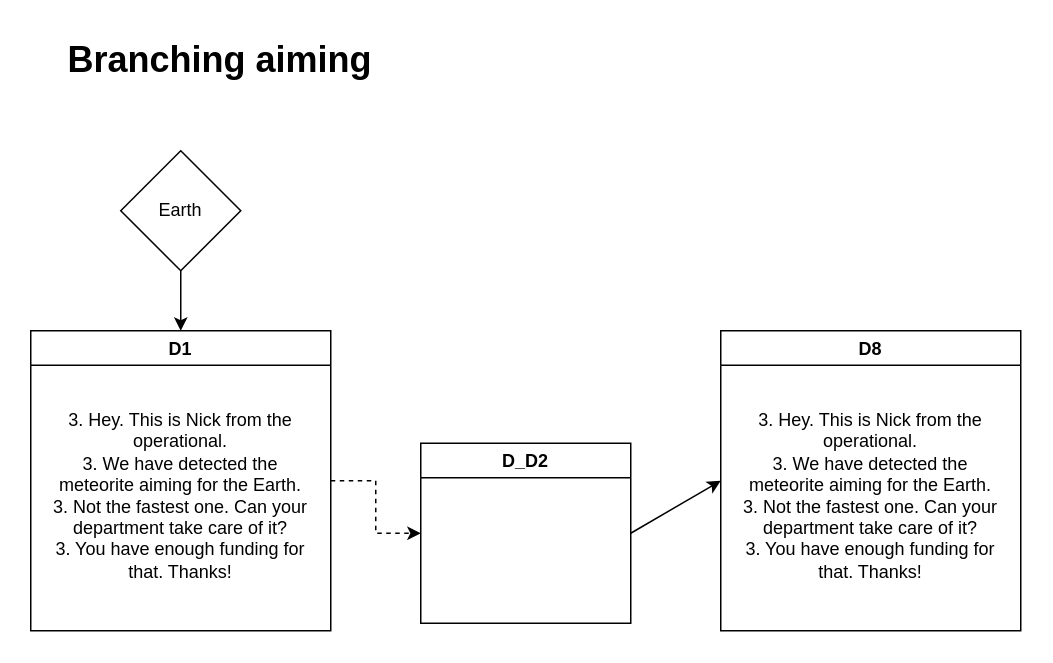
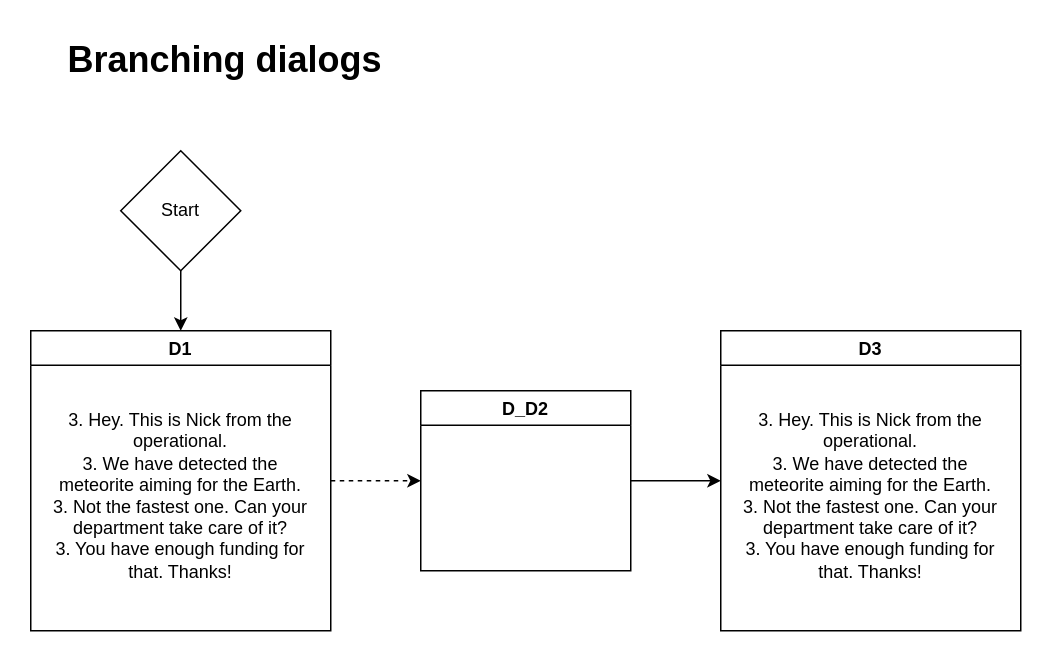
node "Branching aiming": label "Branching aiming" -> "Branching dialogs"
node "Earth": label "Earth" -> "Start"
node "D8": label "D8" -> "D3"
node "D_D2": moved (526, 533) -> (526, 481)
